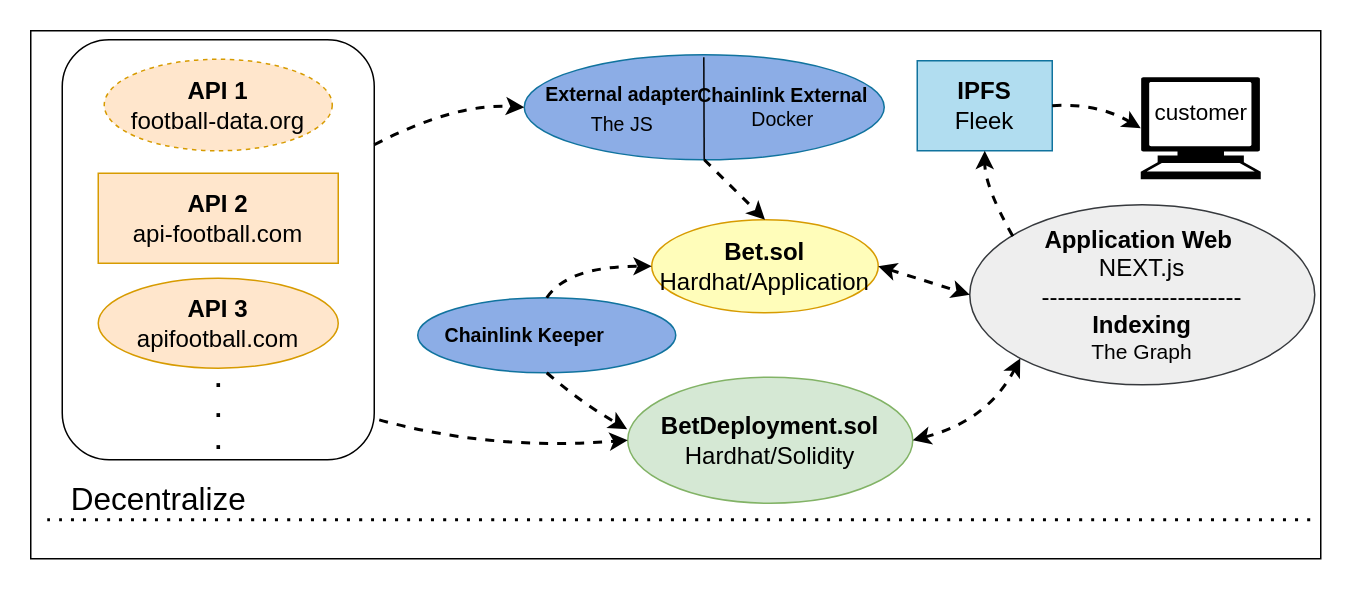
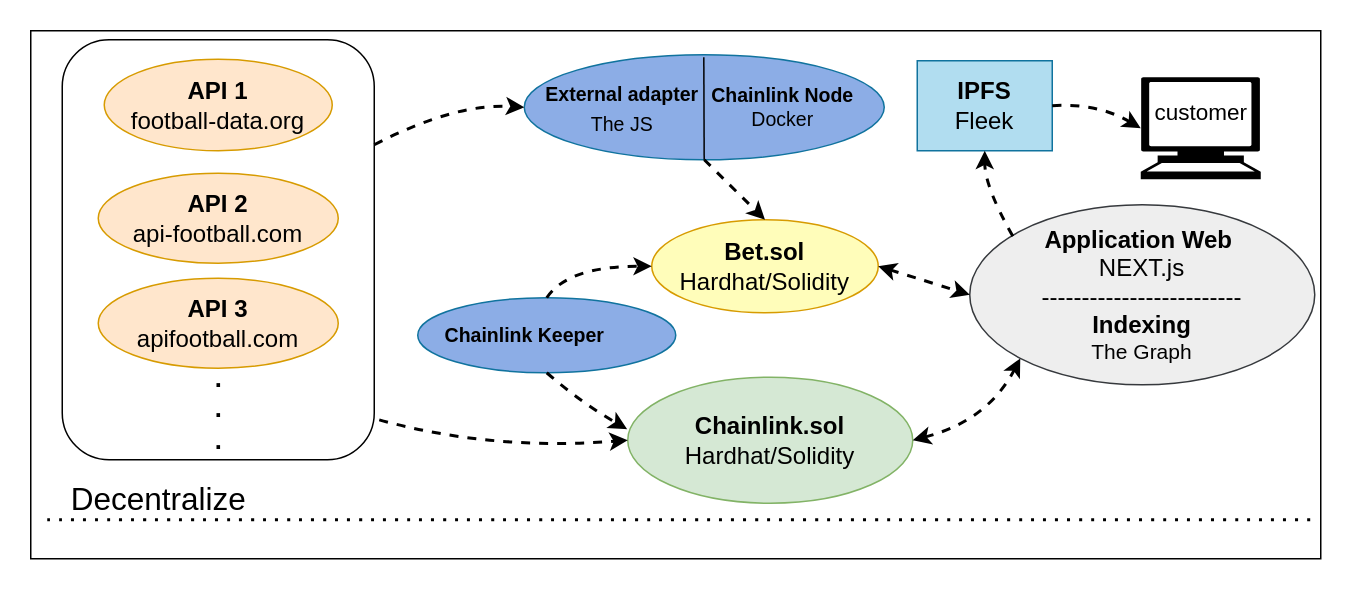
node "API 1 football-data.org": style dashed -> solid
node "Chainlink External Docker": label "Chainlink External Docker" -> "Chainlink Node Docker"
node "API 2 api-football.com": shape rectangle -> ellipse
node "Bet.sol Hardhat/Application": label "Bet.sol Hardhat/Application" -> "Bet.sol Hardhat/Solidity"
node "BetDeployment.sol Hardhat/Solidity": label "BetDeployment.sol Hardhat/Solidity" -> "Chainlink.sol Hardhat/Solidity"
